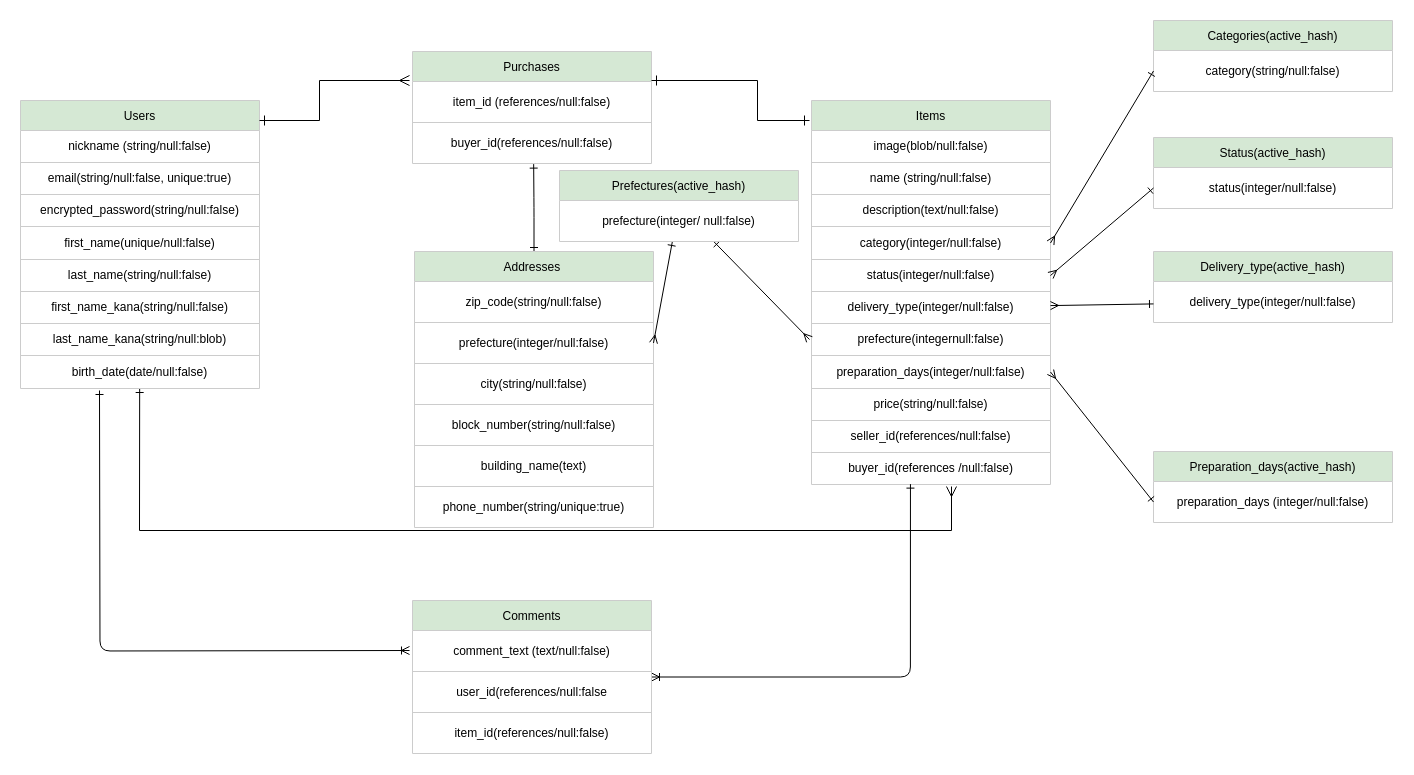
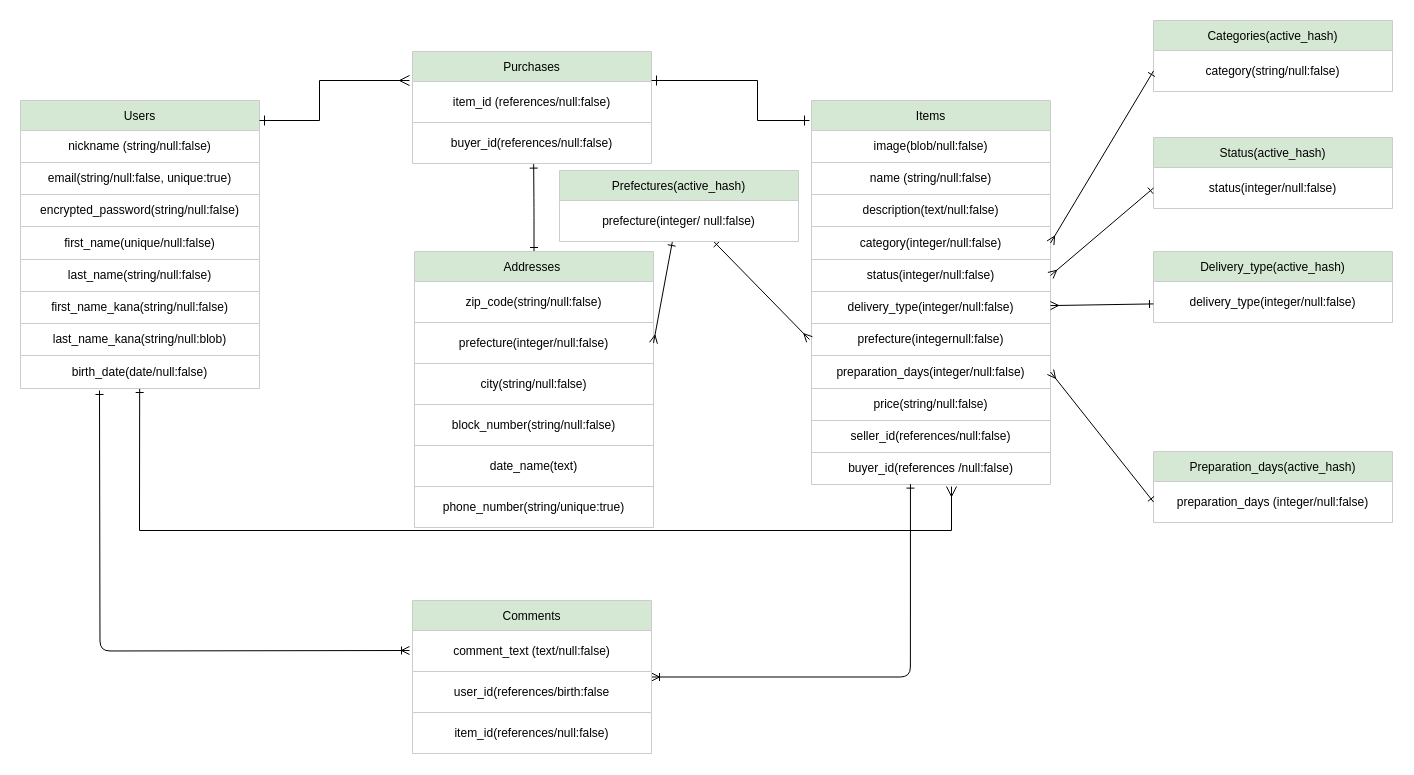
node "building_name(text)": label "building_name(text)" -> "date_name(text)"
node "user_id(references/null:false": label "user_id(references/null:false" -> "user_id(references/birth:false"
